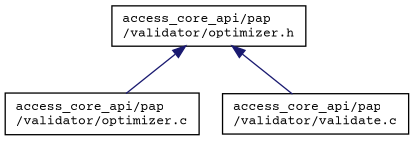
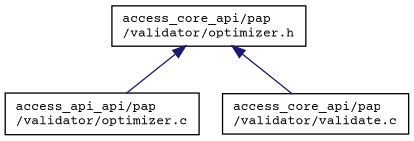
node "access_core_api/pap /validator/optimizer.c": label "access_core_api/pap /validator/optimizer.c" -> "access_api_api/pap /validator/optimizer.c"
